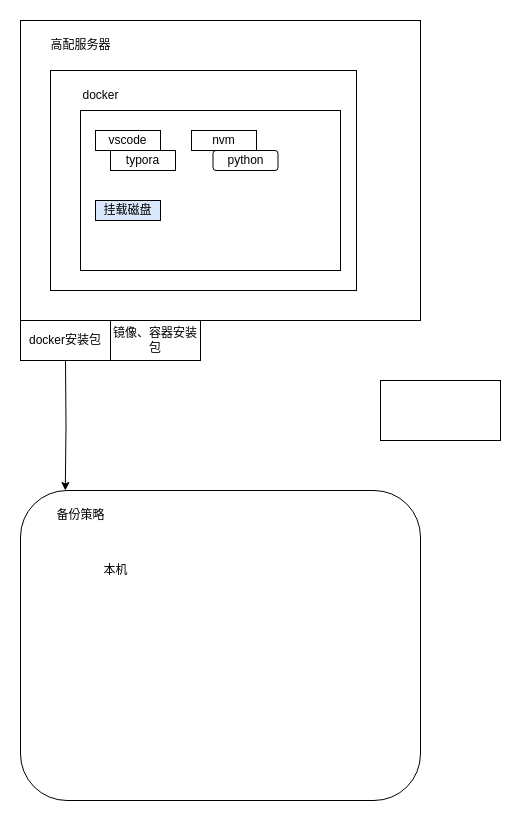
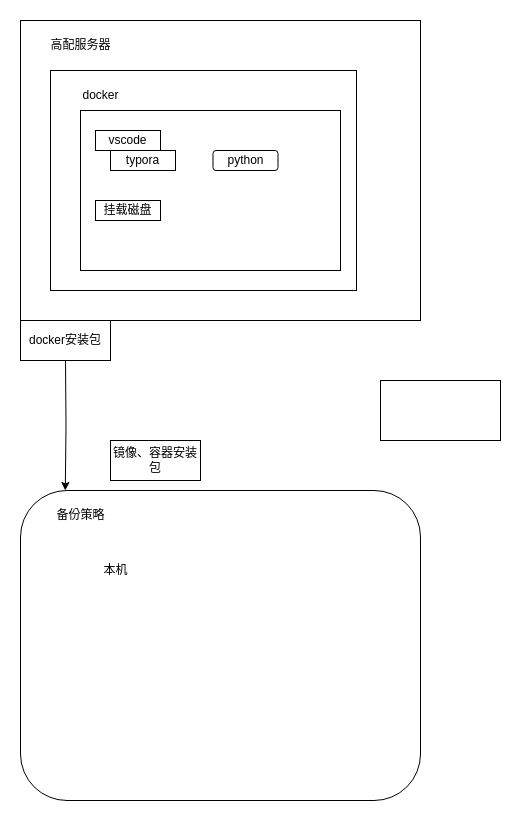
node "nvm": removed
node "挂载磁盘": fillcolor #dae8fc -> #ffffff
node "镜像、容器安装包": moved (156, 341) -> (156, 461)
